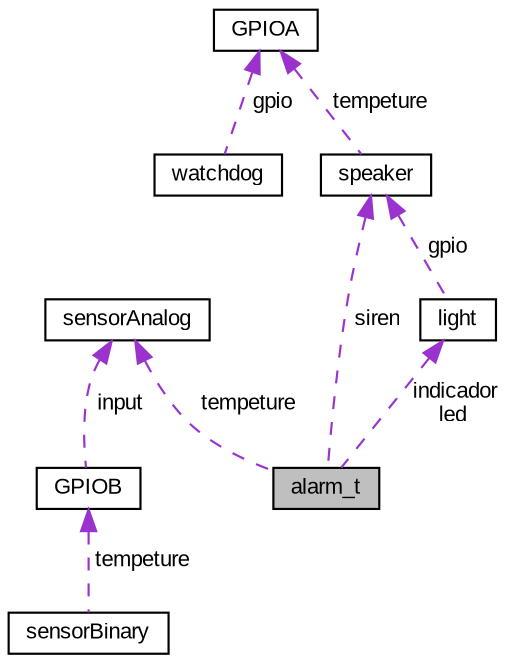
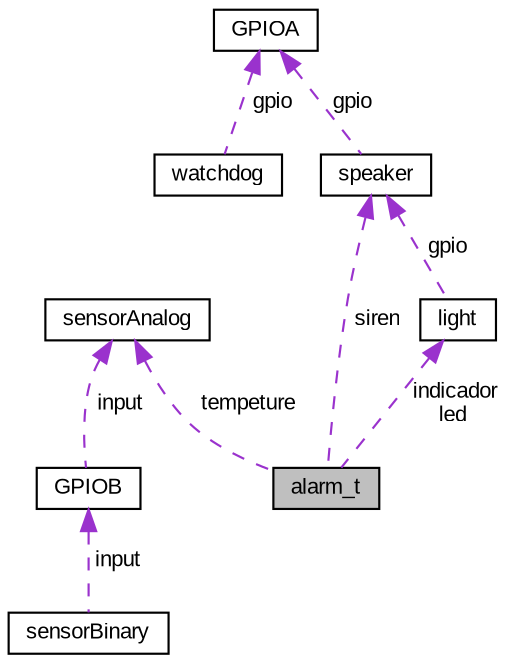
edge "speaker" -> "GPIOA": label " tempeture" -> " gpio"
edge "sensorBinary" -> "GPIOB": label " tempeture" -> " input"
